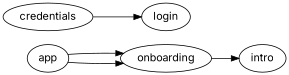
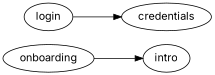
edge "credentials" -> "login": reversed
node "app": removed
